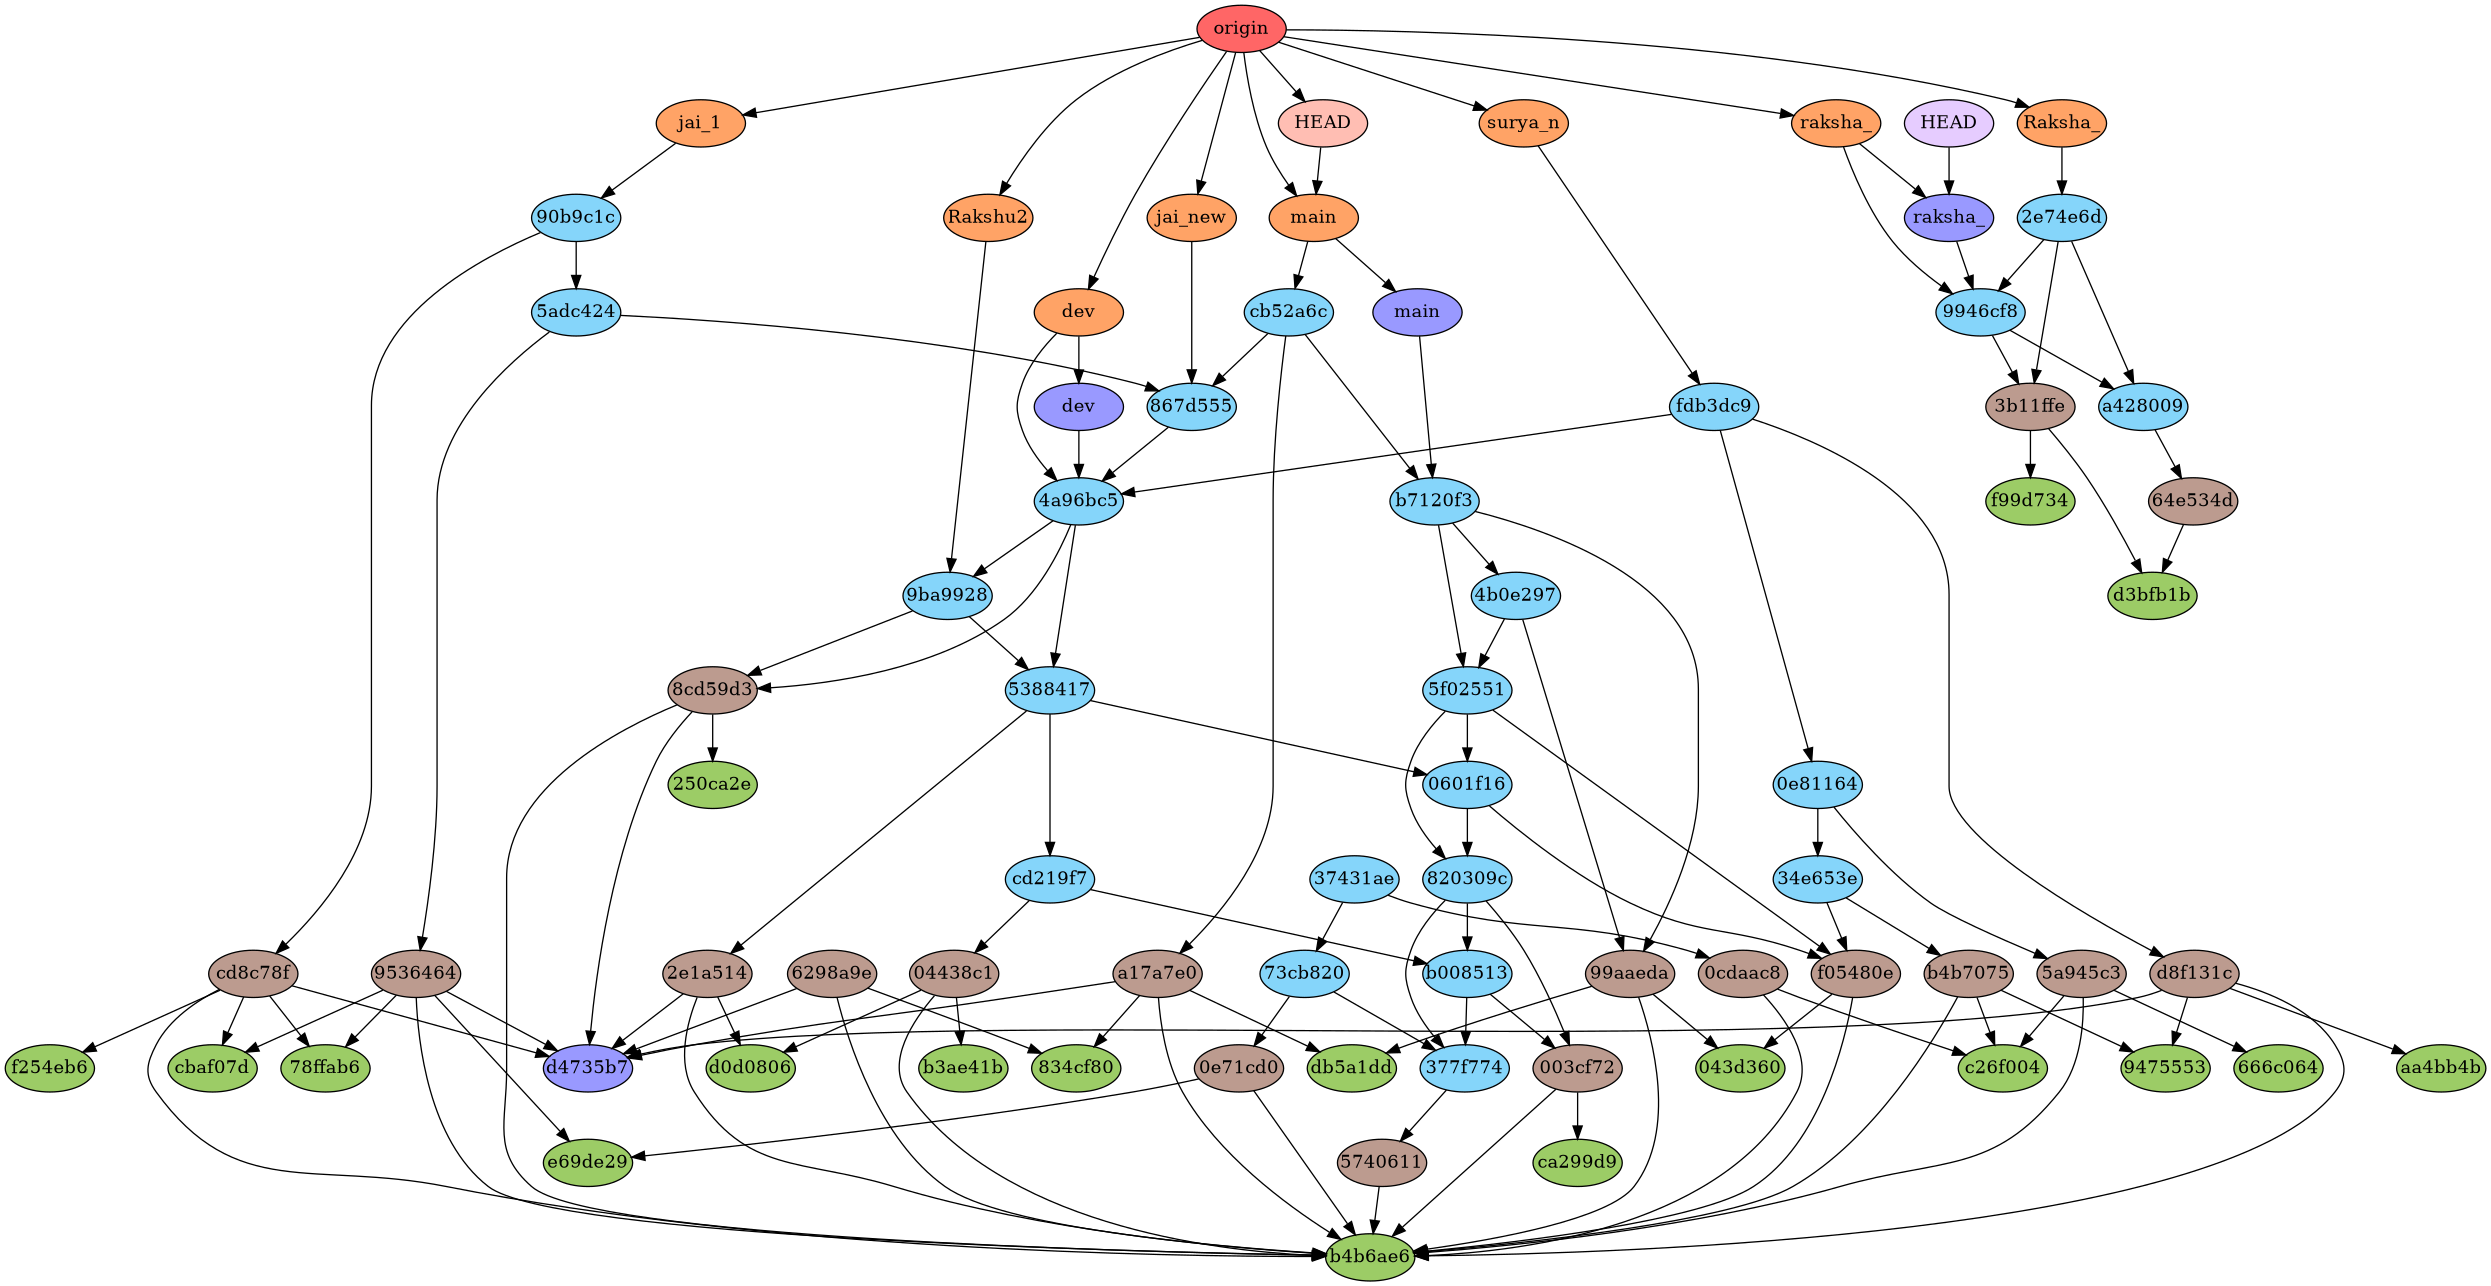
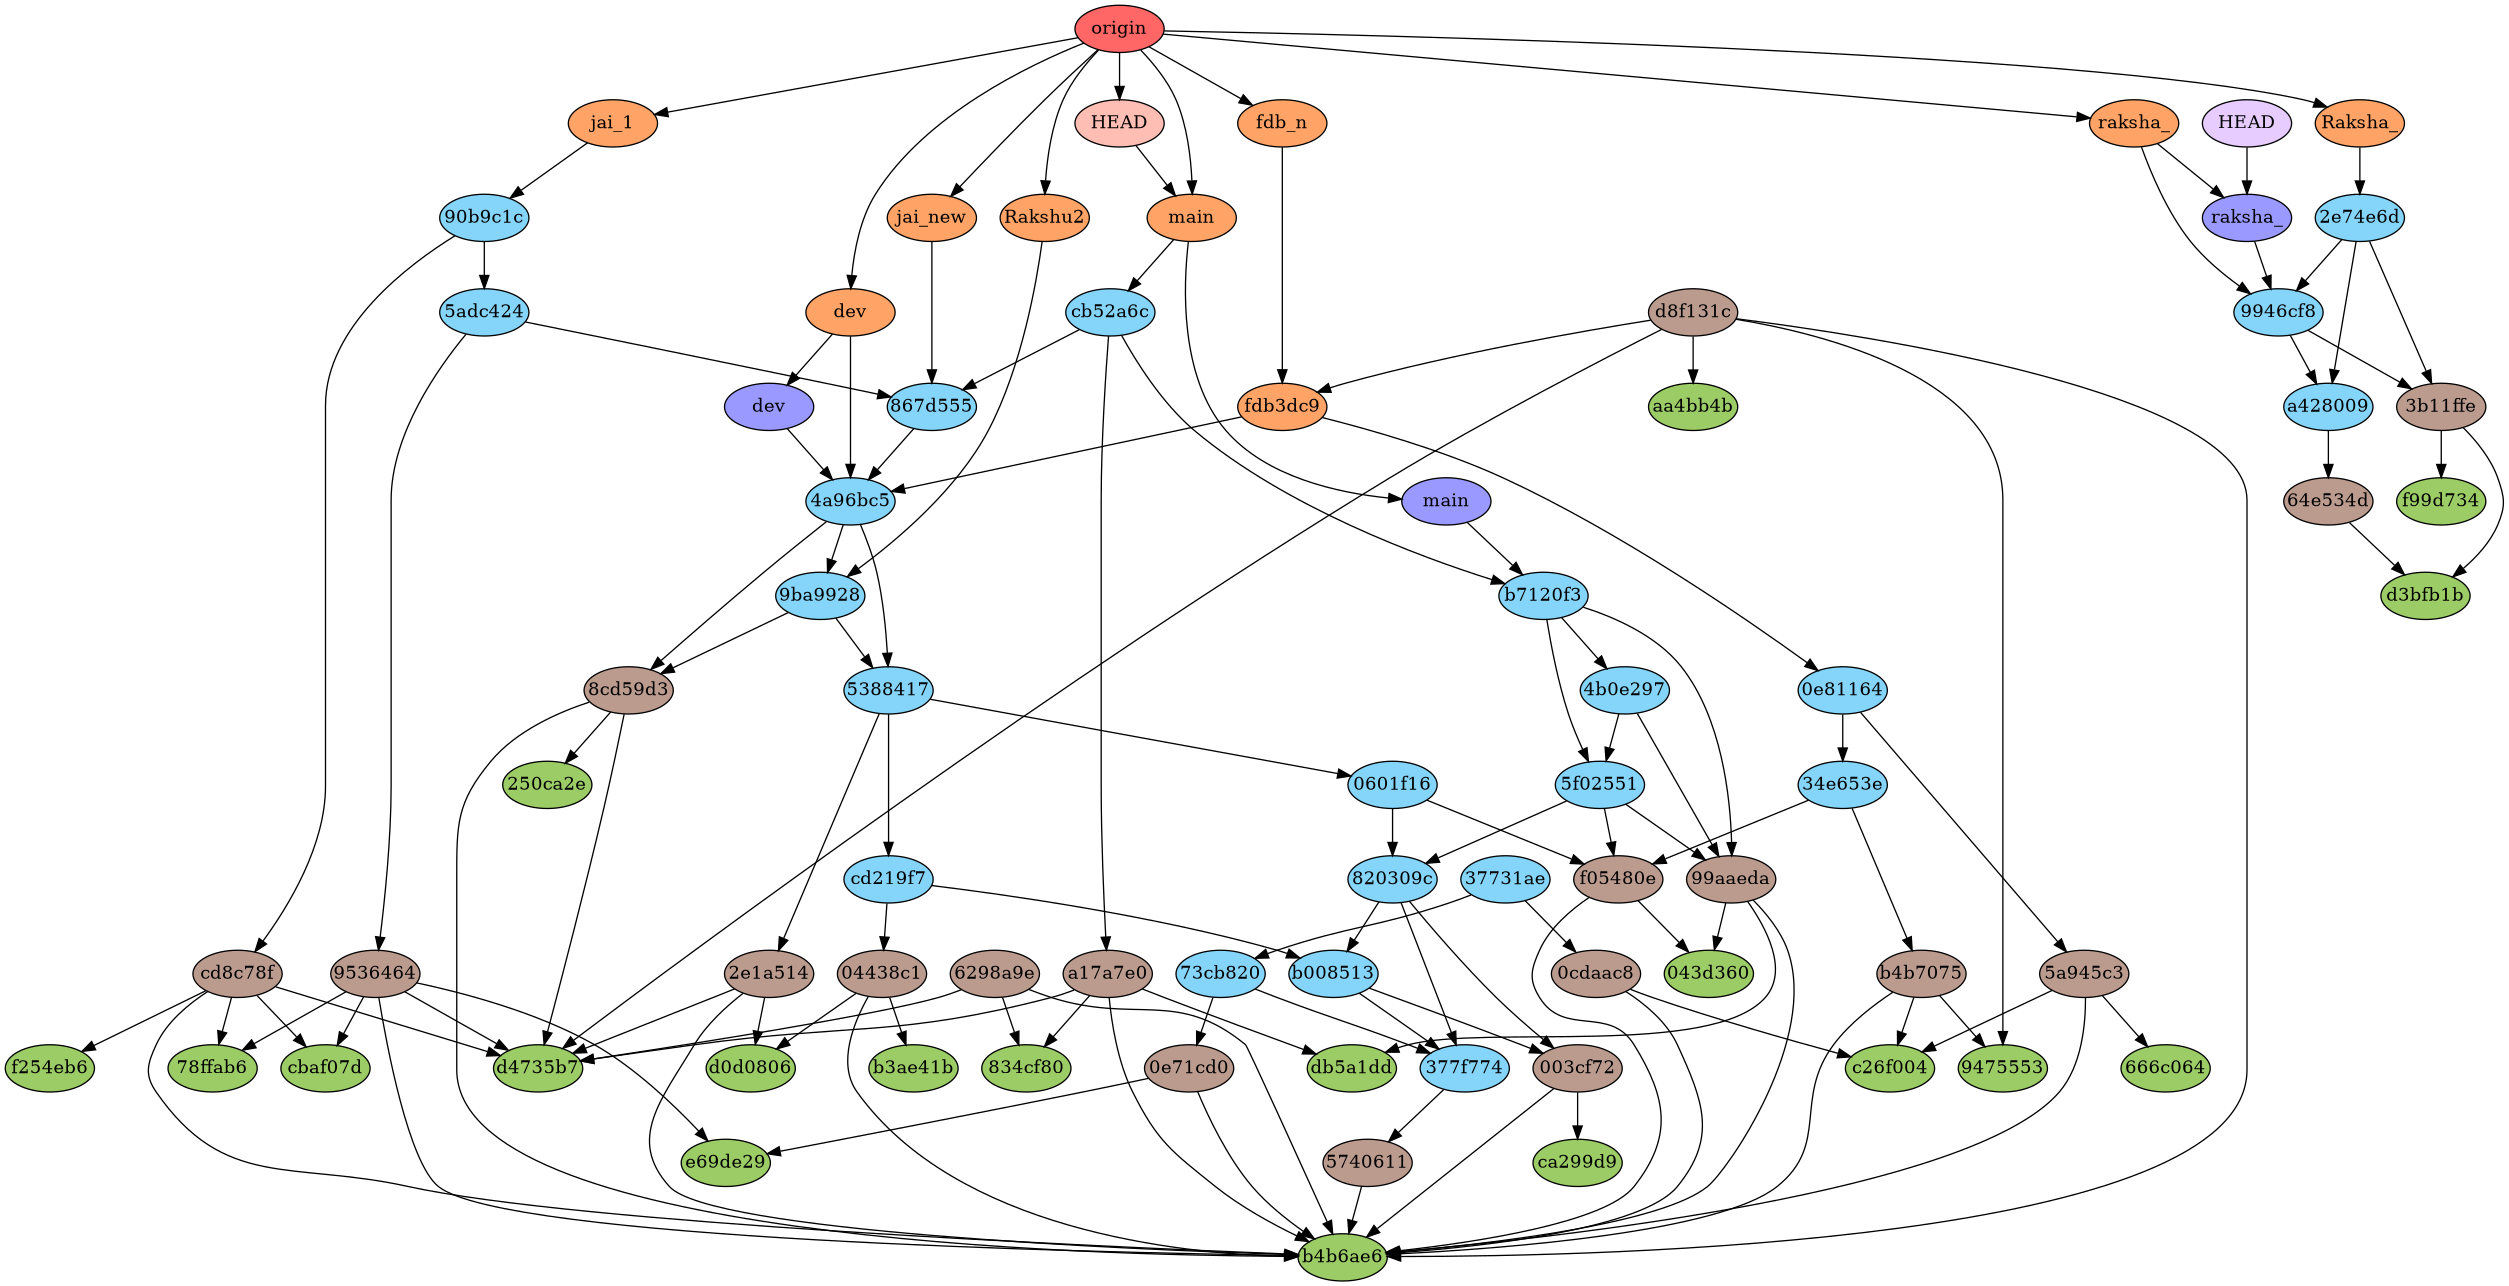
node "surya_n": label "surya_n" -> "fdb_n"
node "fdb3dc9": fillcolor #85d5fa -> #ffa366
edge "fdb3dc9" -> "d8f131c": reversed
edge "5f02551" -> "0601f16": now "5f02551" -> "99aaeda"
node "37431ae": label "37431ae" -> "37731ae"
node "d4735b7": fillcolor #9999ff -> #9ccc66
